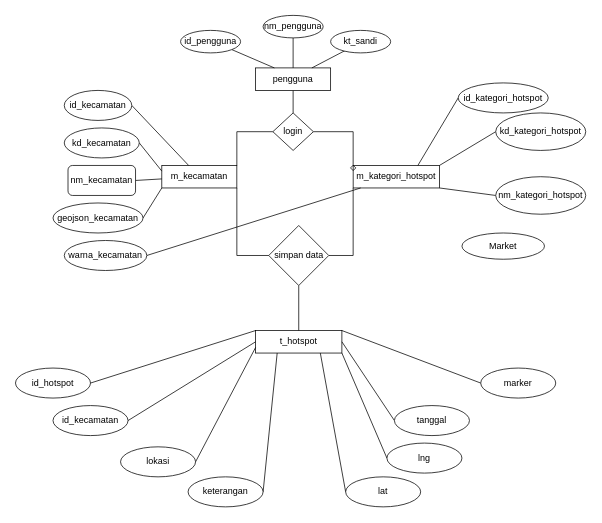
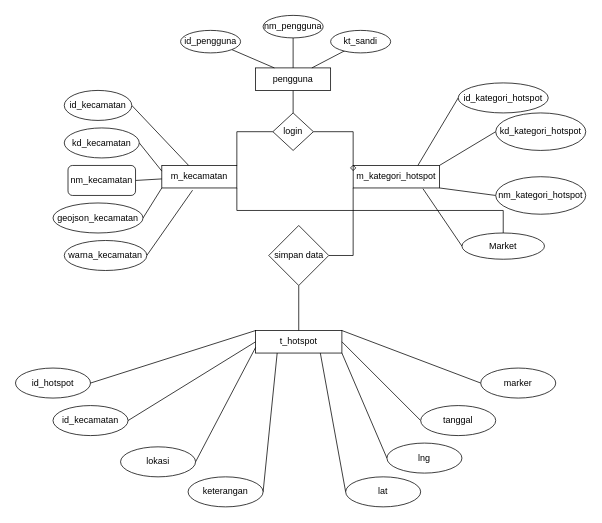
edge "m_kategori_hotspot" -- "Market": added
edge "m_kategori_hotspot" -- "warna_kecamatan": now "m_kecamatan" -- "warna_kecamatan"
edge "m_kecamatan" -- "simpan data": now "m_kecamatan" -- "Market"
node "tanggal": moved (432, 420) -> (458, 420)
